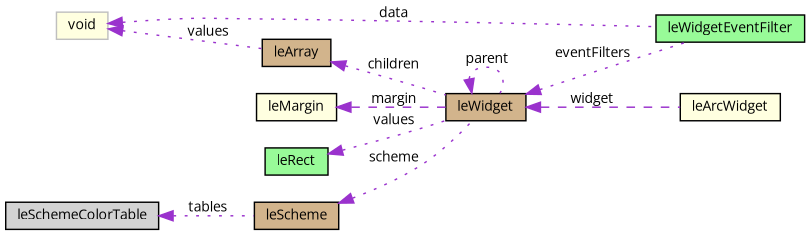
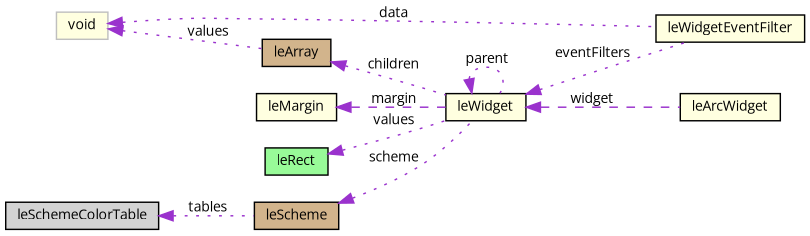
node "leWidgetEventFilter": fillcolor palegreen -> lightyellow
node "leWidget": fillcolor tan -> lightyellow
